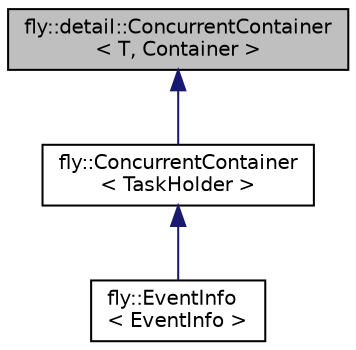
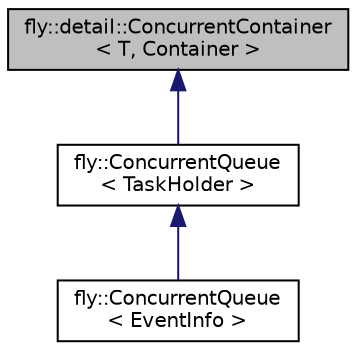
node "fly::ConcurrentContainer < TaskHolder >": label "fly::ConcurrentContainer < TaskHolder >" -> "fly::ConcurrentQueue < TaskHolder >"
node "fly::EventInfo < EventInfo >": label "fly::EventInfo < EventInfo >" -> "fly::ConcurrentQueue < EventInfo >"
